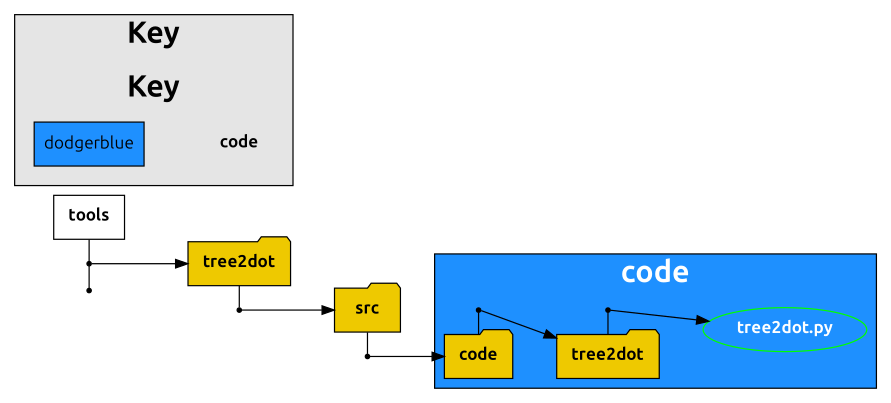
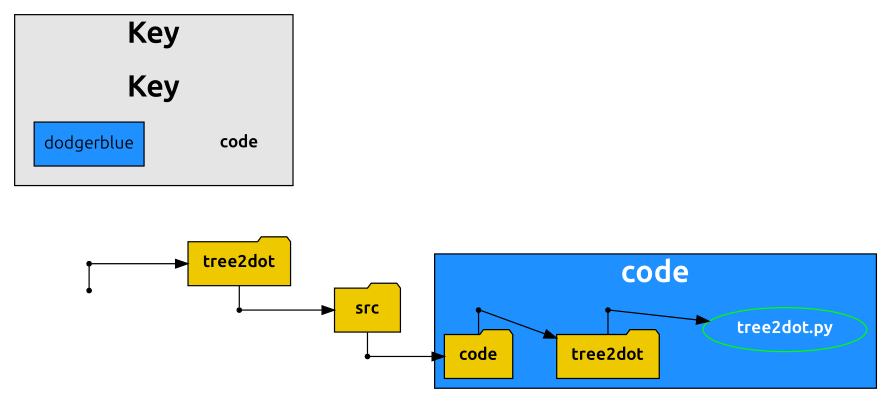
node "tools": removed
